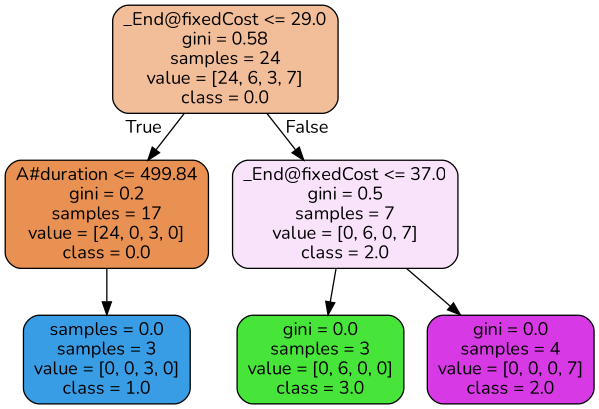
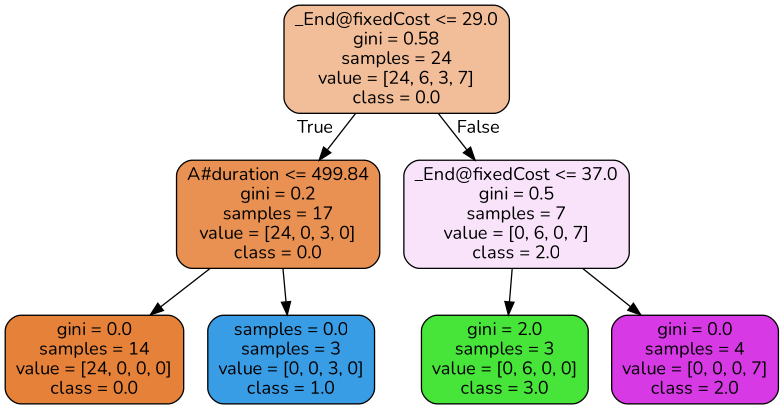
node "gini = 0.0 samples = 14 value = [24, 0, 0, 0] class = 0.0": added
node "gini = 0.0 samples = 3 value = [0, 6, 0, 0] class = 3.0": label "gini = 0.0 samples = 3 value = [0, 6, 0, 0] class = 3.0" -> "gini = 2.0 samples = 3 value = [0, 6, 0, 0] class = 3.0"
